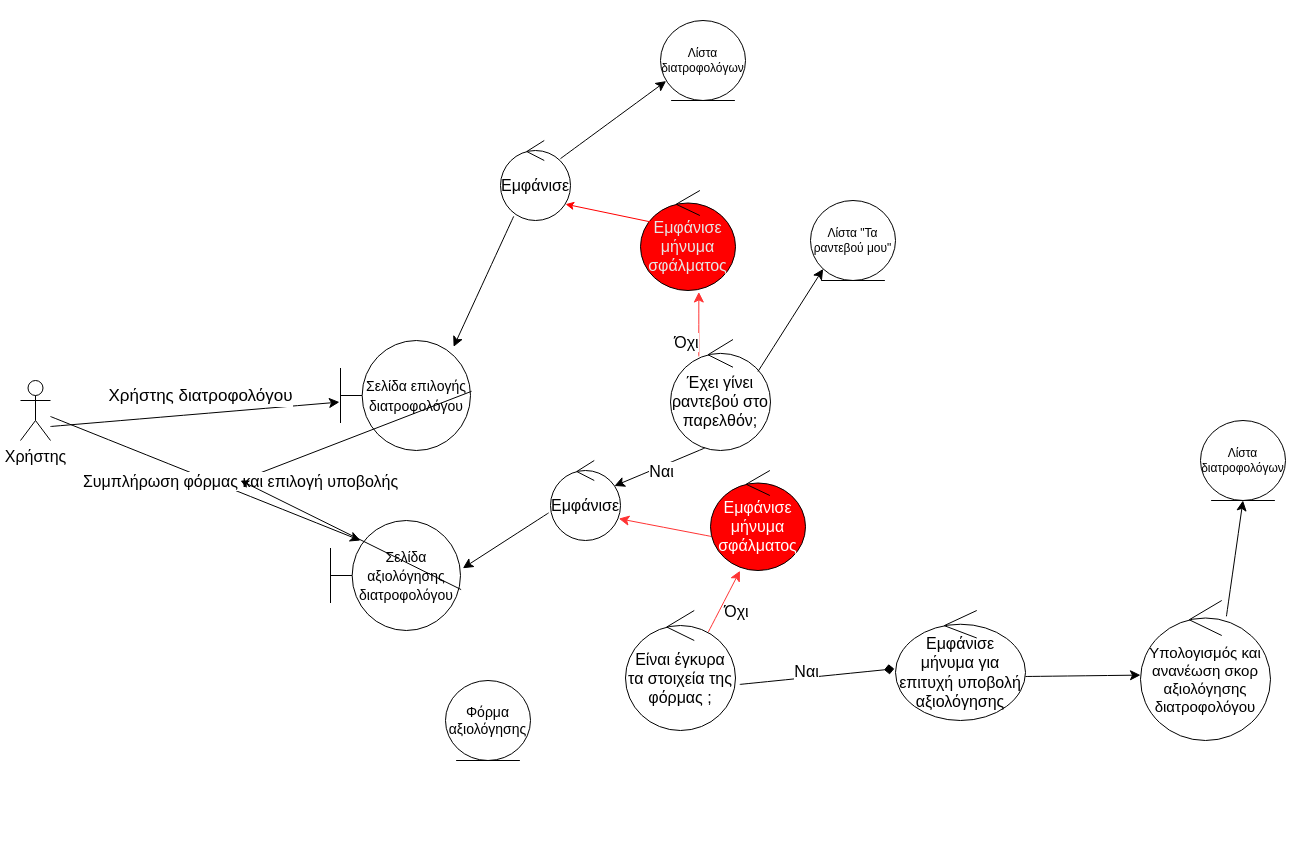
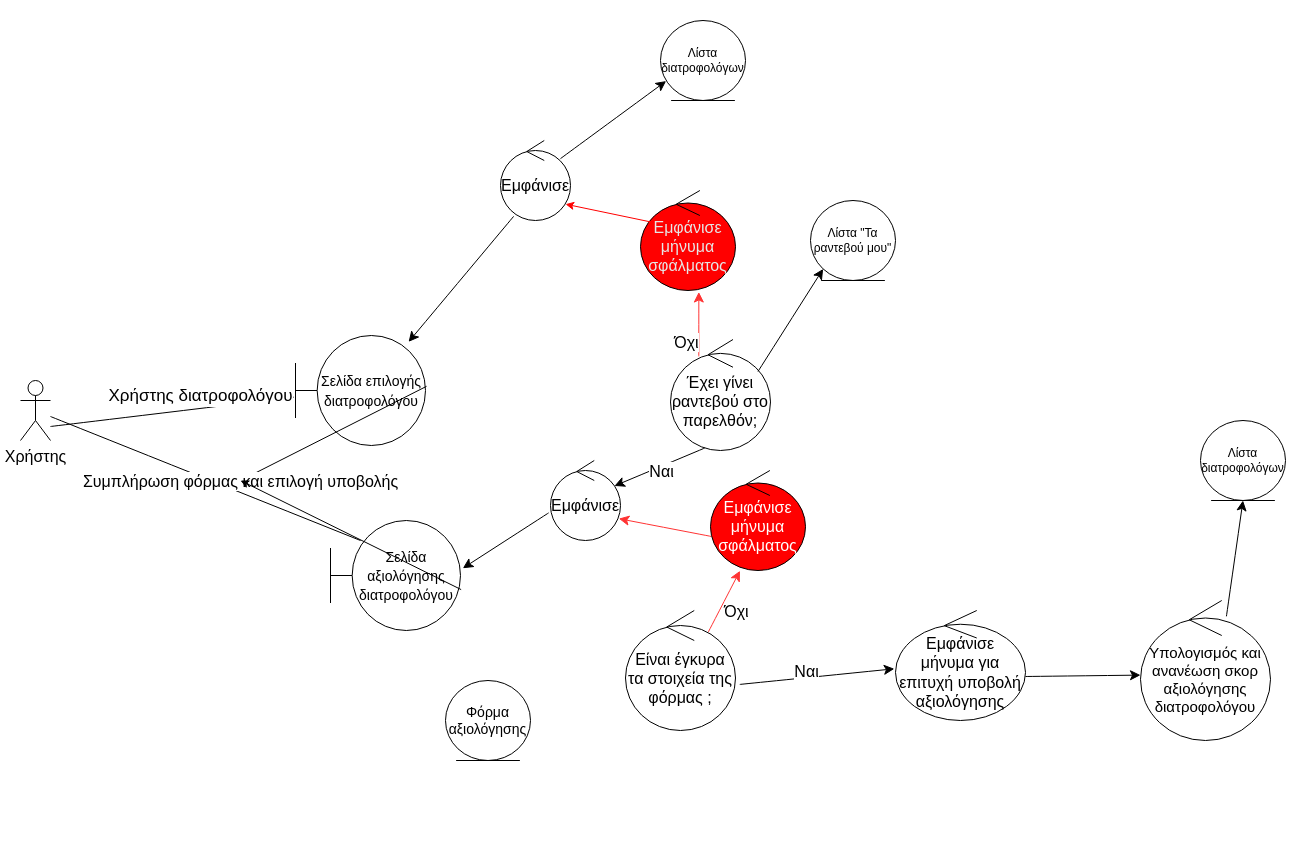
node "Σελίδα επιλογής διατροφολόγου": moved (406, 396) -> (361, 391)
edge "Χρήστης" -> "Σελίδα αξιολόγησης διατροφολόγου": arrowhead classic -> none
edge "Είναι έγκυρα τα στοιχεία της φόρμας ;" -> "Εμφάνισε μήνυμα για επιτυχή υποβολή αξιολόγησης": arrowhead diamond -> classic
